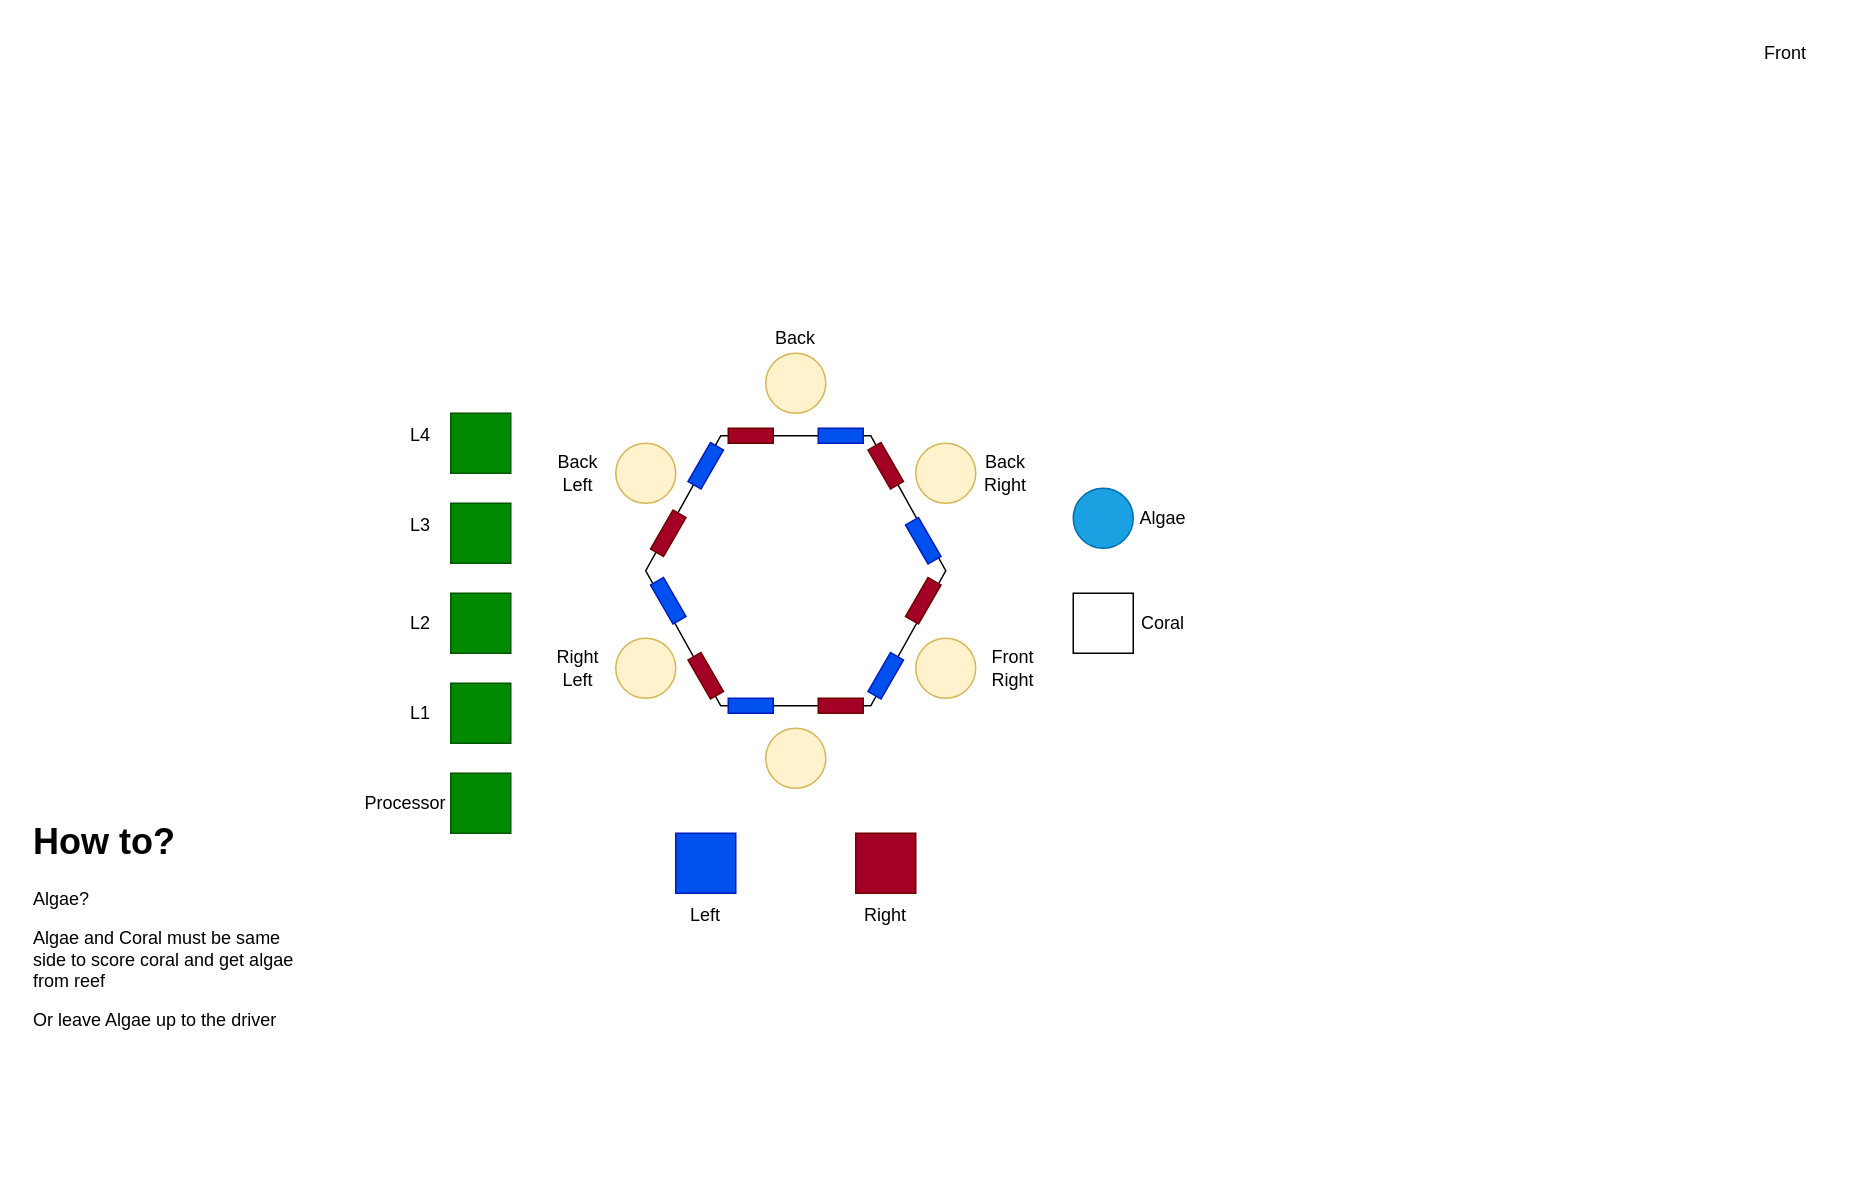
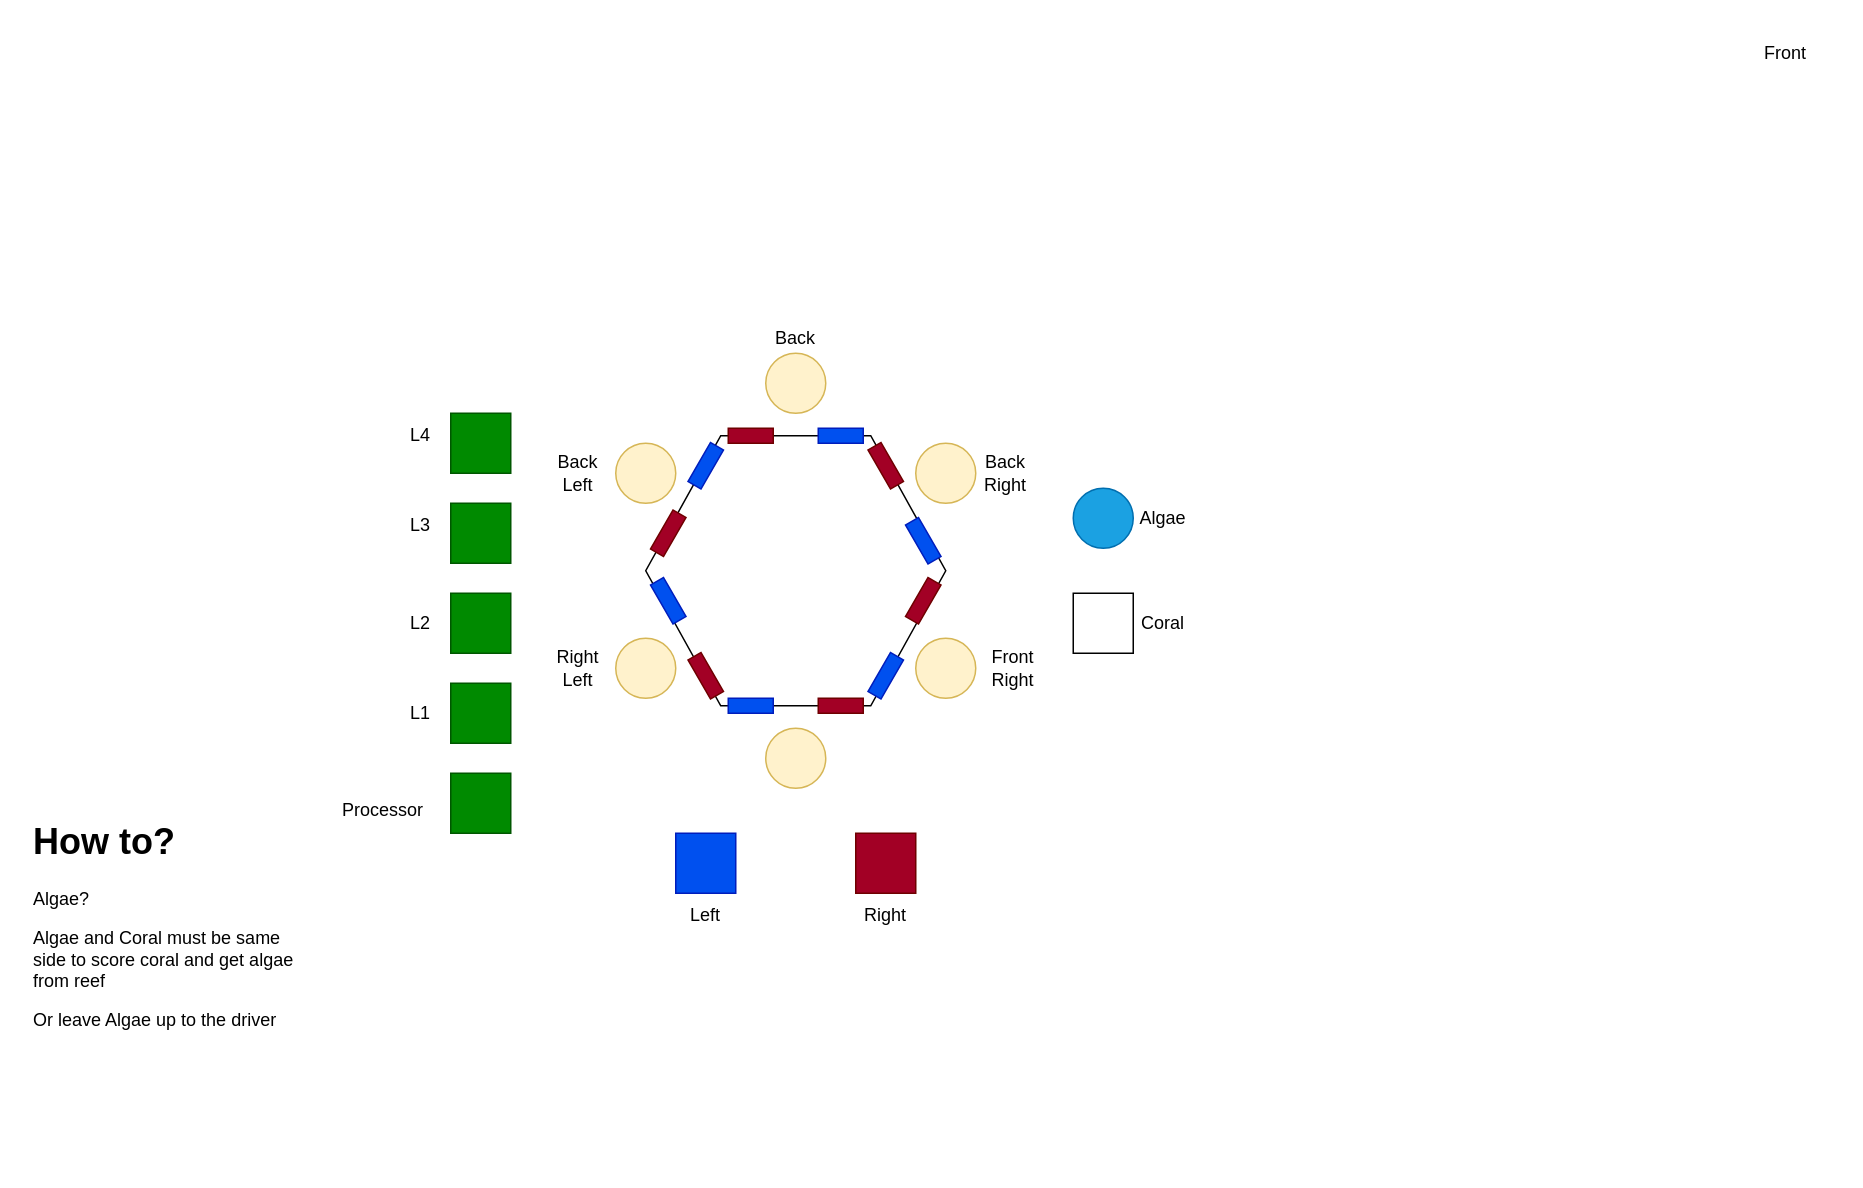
node "Processor": moved (406, 803) -> (383, 811)
